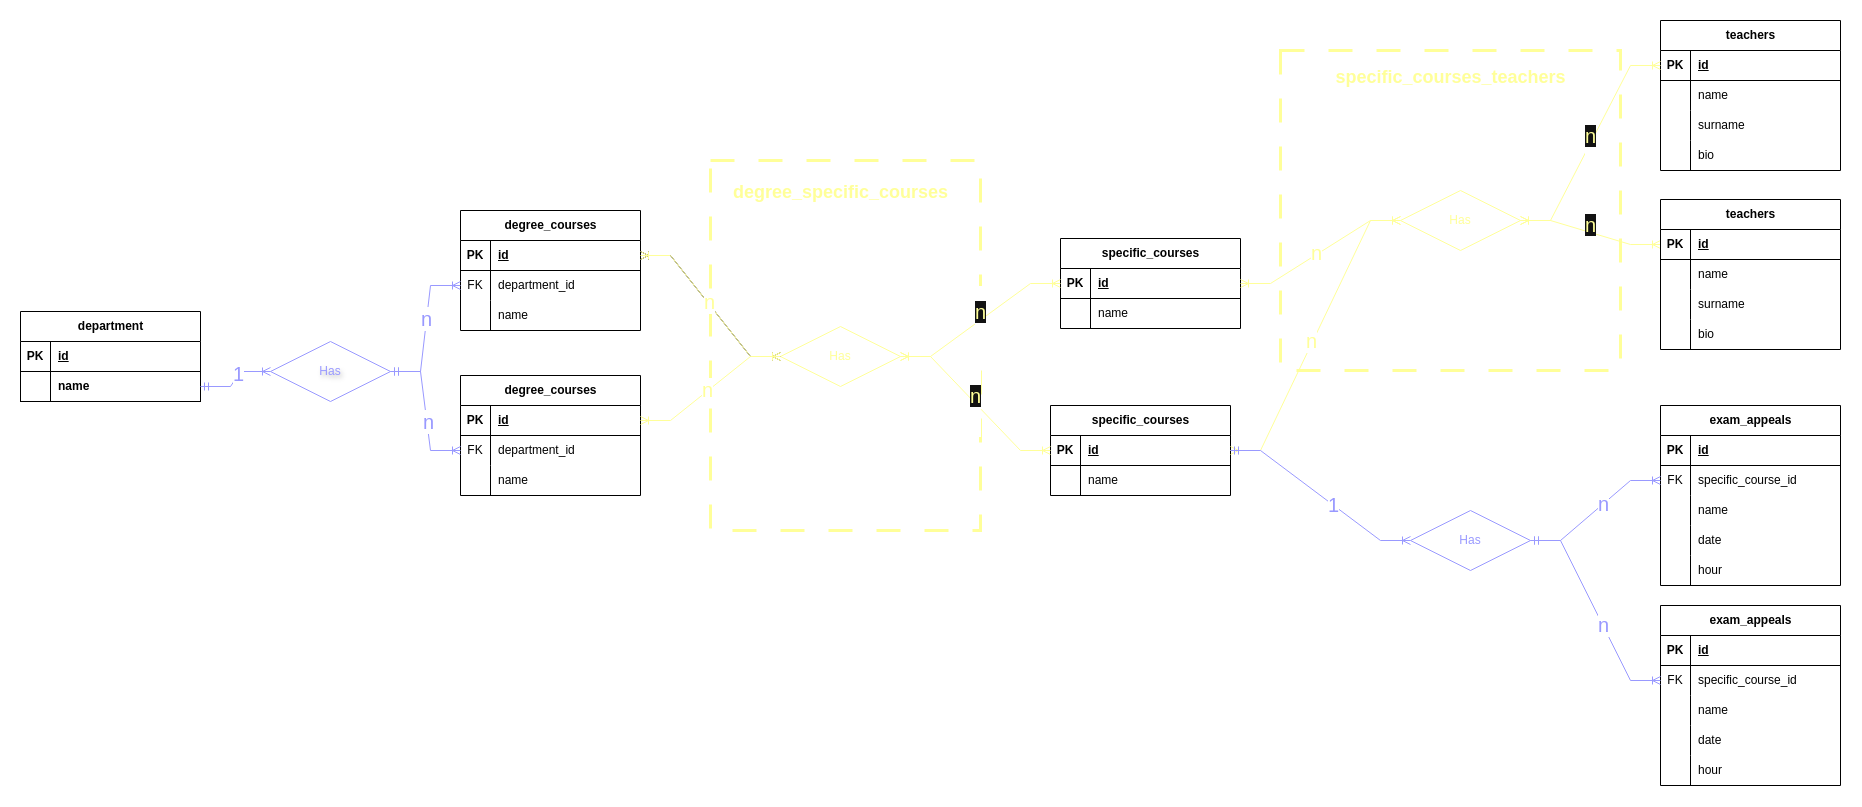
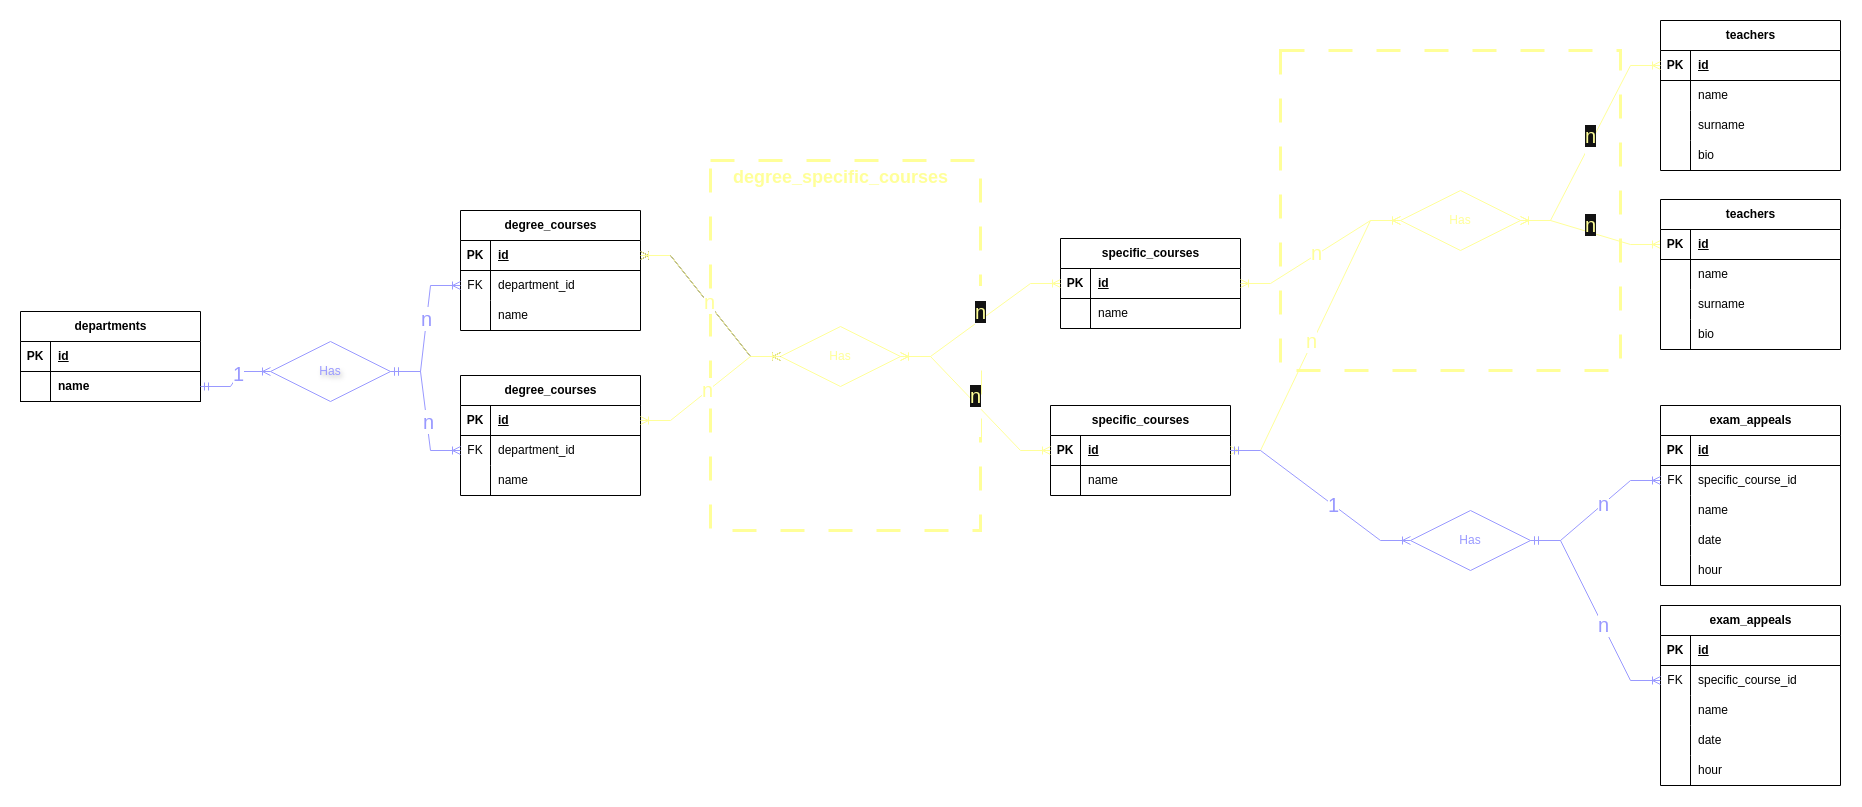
node "specific_courses_teachers": removed
node "degree_specific_courses": moved (841, 191) -> (841, 176)
node "department": label "department" -> "departments"
